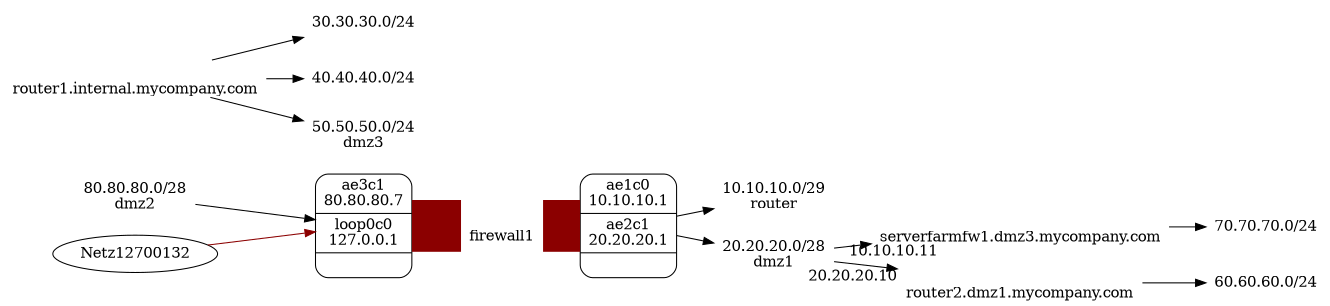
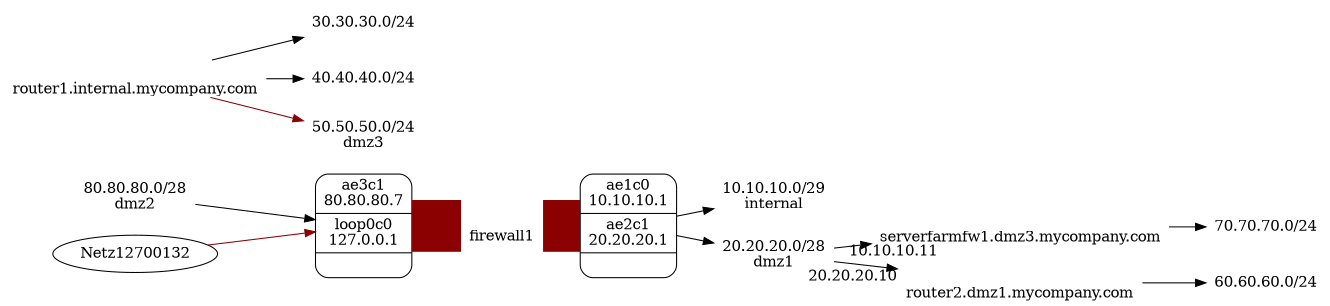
edge "router1.internal.mycompany.com" -> "50.50.50.0/24 dmz3": color black -> #8b0000
node "10.10.10.0/29 router": label "10.10.10.0/29 router" -> "10.10.10.0/29 internal"
